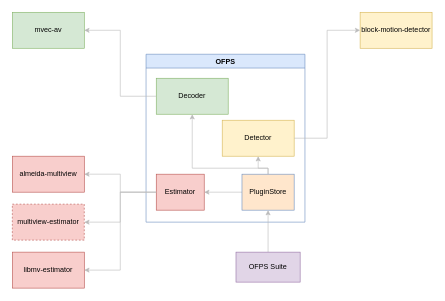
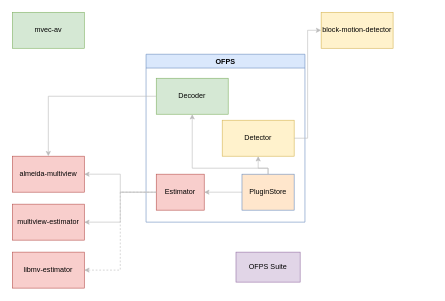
edge "Decoder" -> "mvec-av": now "Decoder" -> "almeida-multiview"
node "block-motion-detector": moved (396, 30) -> (357, 30)
edge "OFPS Suite" -> "PluginStore": removed
node "multiview-estimator": style dashed -> solid
edge "Estimator" -> "libmv-estimator": style solid -> dashed
